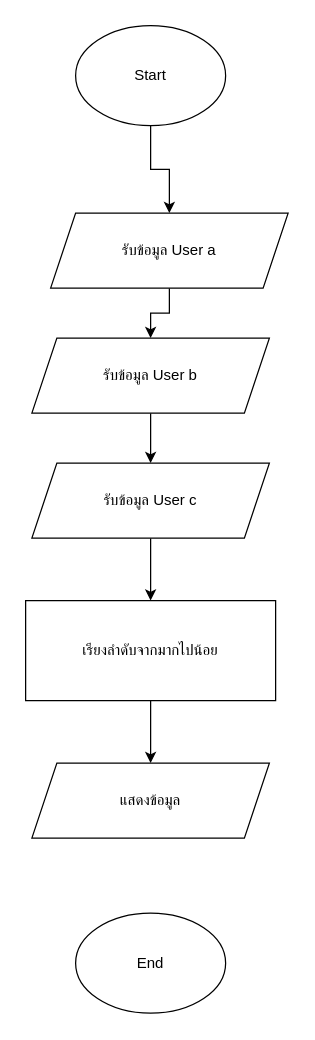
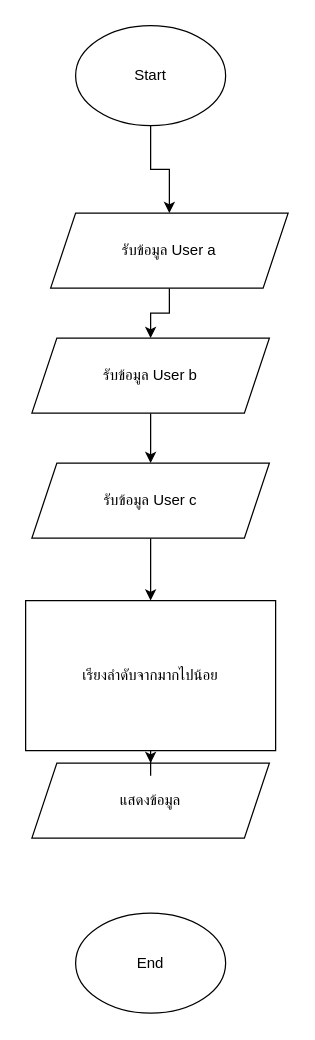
node "เรียงลำดับจากมากไปน้อย": size 250x100 -> 250x150
